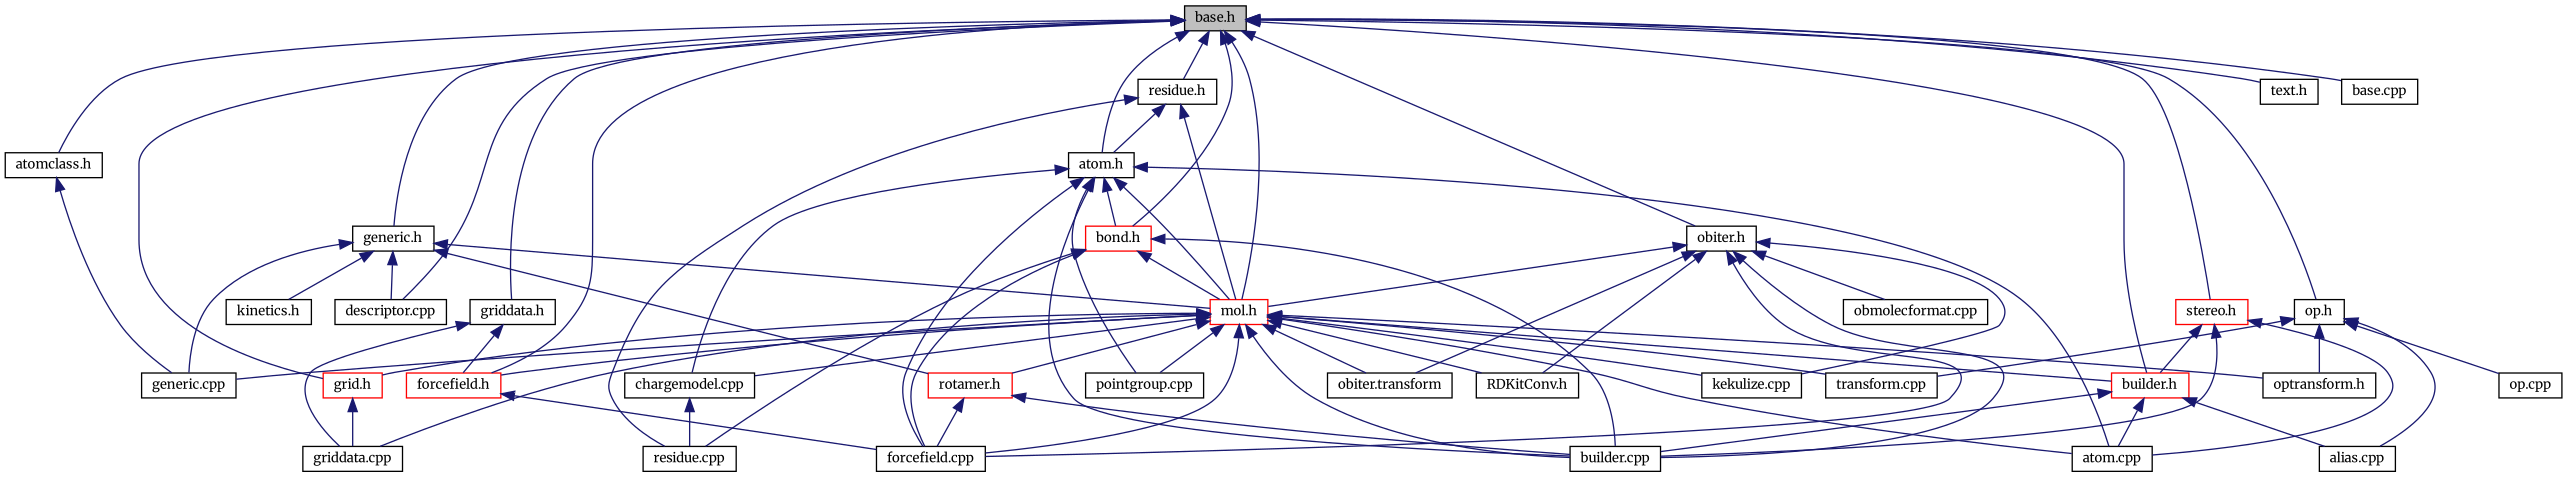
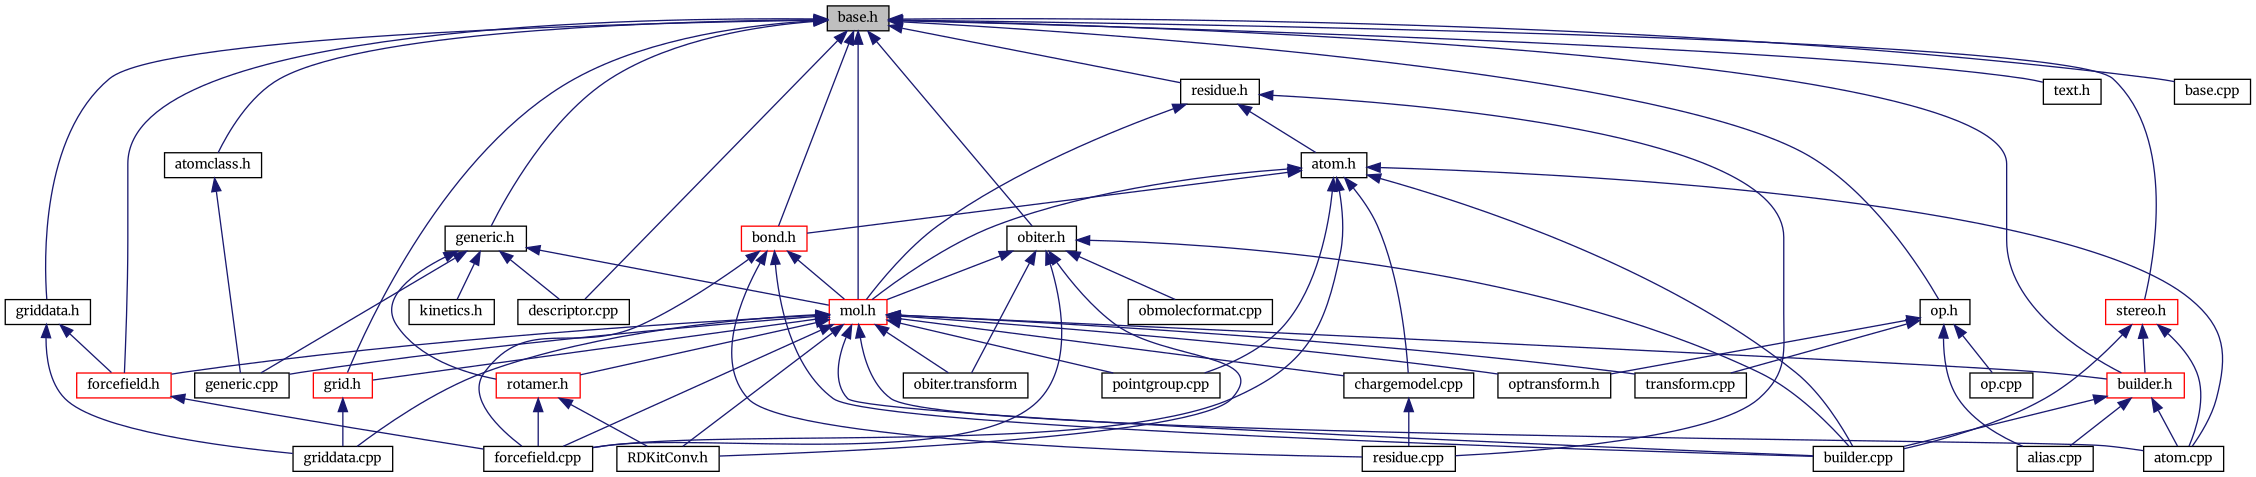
edge "atom.h" -> "base.h": removed
node "kekulize.cpp": removed
edge "builder.cpp" -> "rotamer.h": now "RDKitConv.h" -> "rotamer.h"
